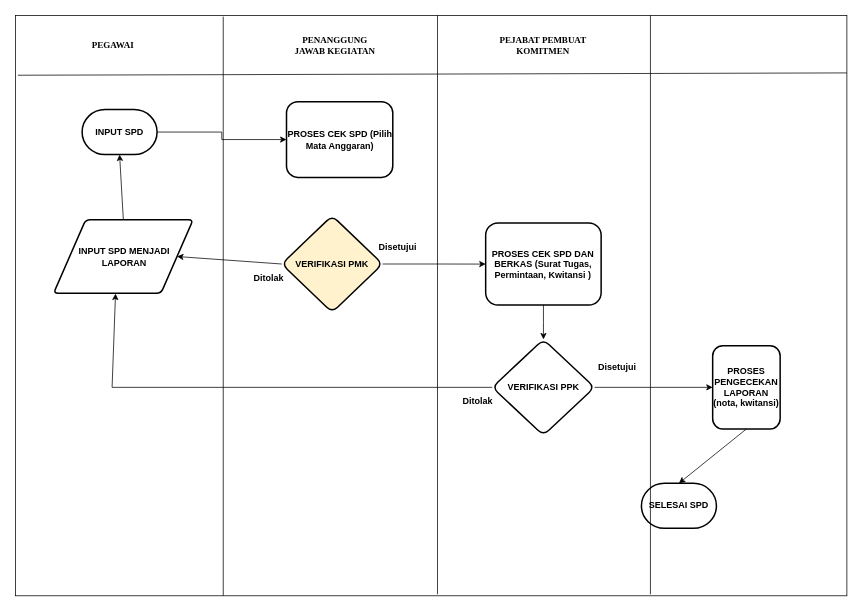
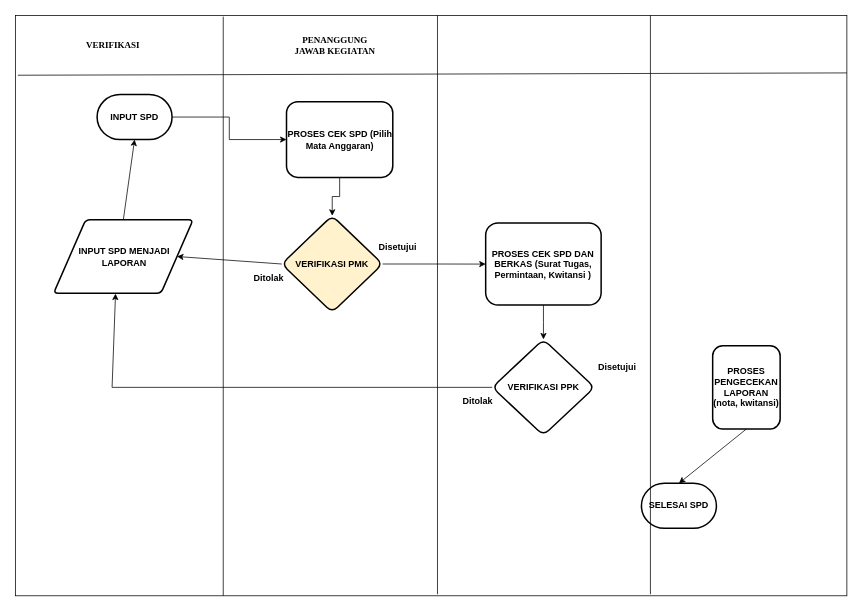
node "PEGAWAI": label "PEGAWAI" -> "VERIFIKASI"
node "PEJABAT PEMBUAT KOMITMEN": removed
node "INPUT SPD": moved (120, 132) -> (135, 117)
edge "PROSES CEK SPD (Pilih Mata Anggaran)" -> "VERIFIKASI PMK": added
edge "VERIFIKASI PPK" -> "PROSES PENGECEKAN LAPORAN (nota, kwitansi)": removed
